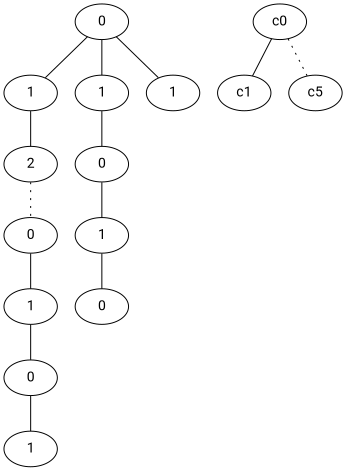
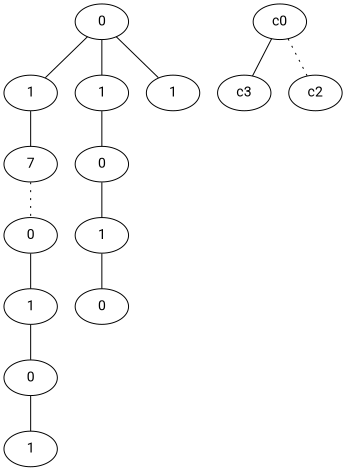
node "c1": label "c1" -> "c3"
node "c5": label "c5" -> "c2"
node "2": label "2" -> "7"
